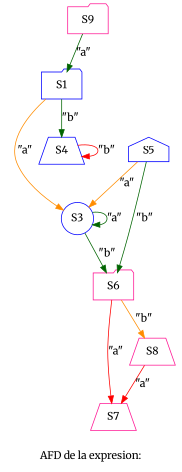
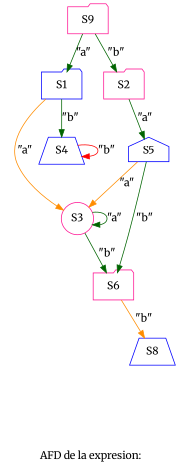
node "S2": added
node "S3": color blue -> deeppink
node "S8": color deeppink -> blue
node "S7": removed
